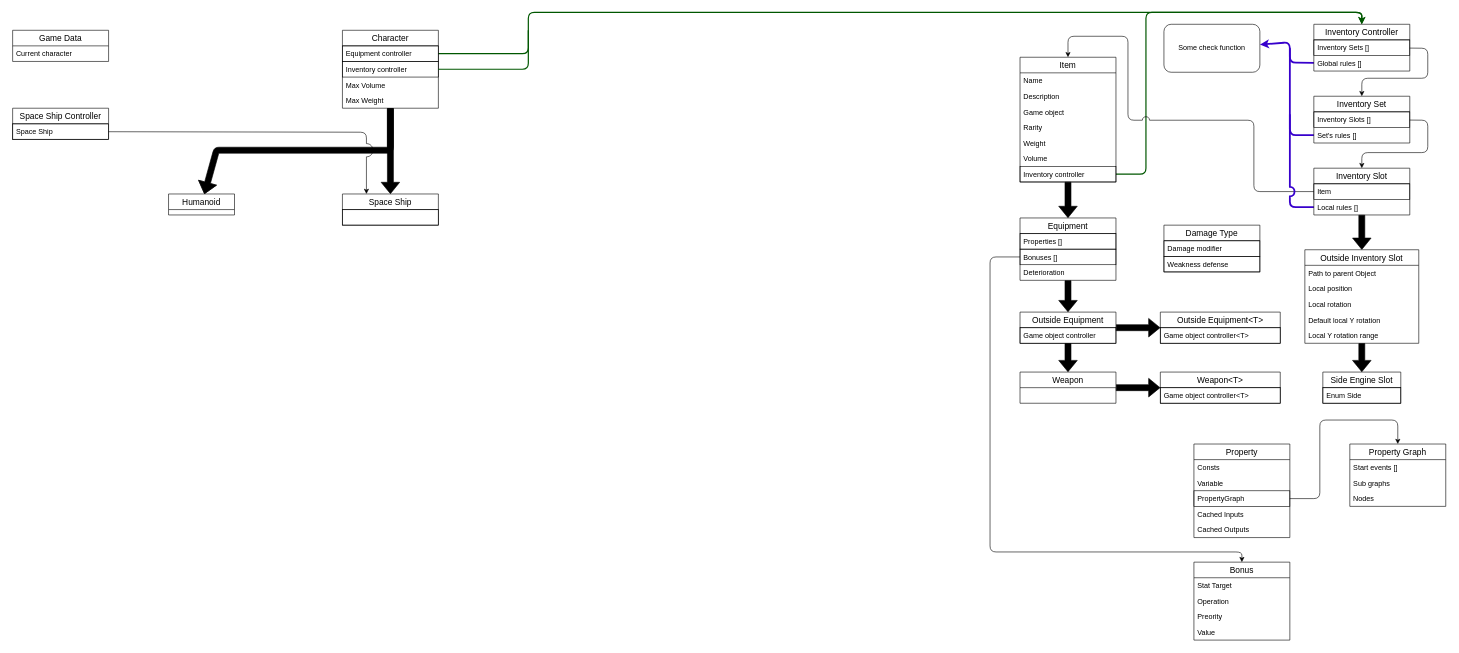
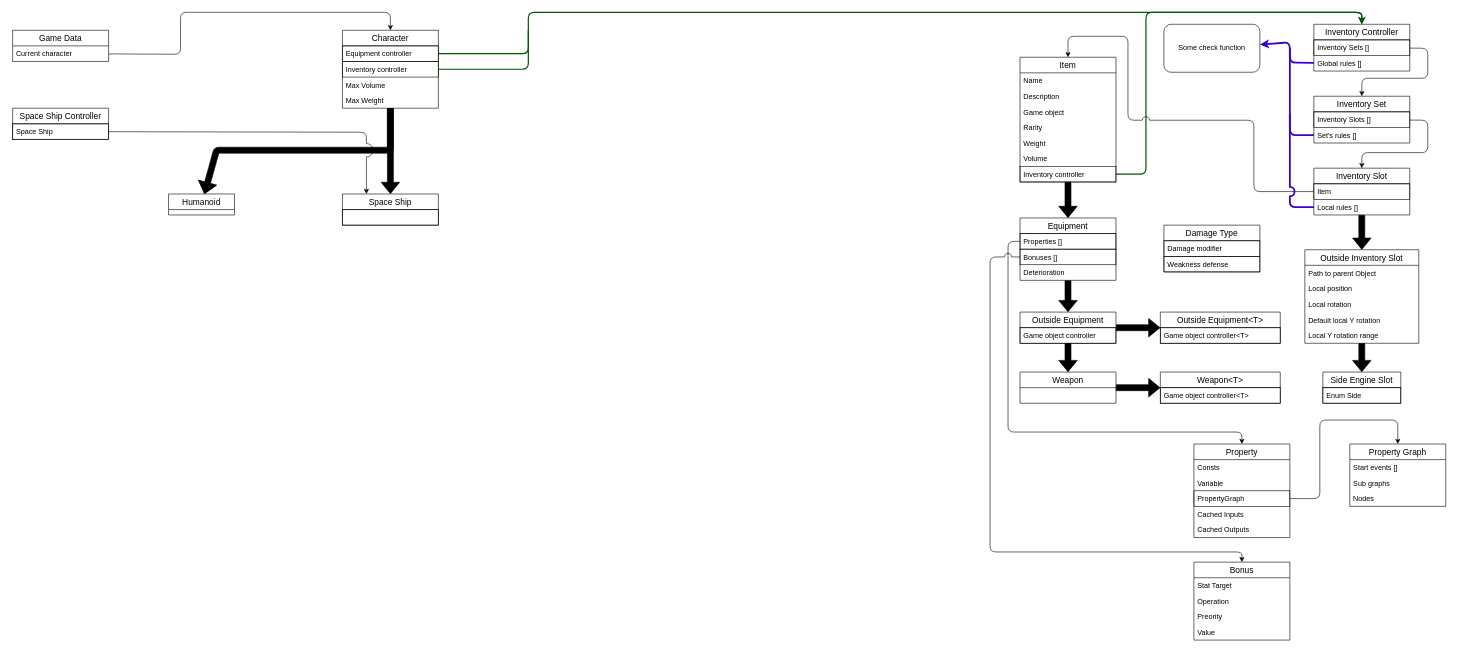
edge "Current character" -> "Character": added
edge "Properties []" -> "Property": added
